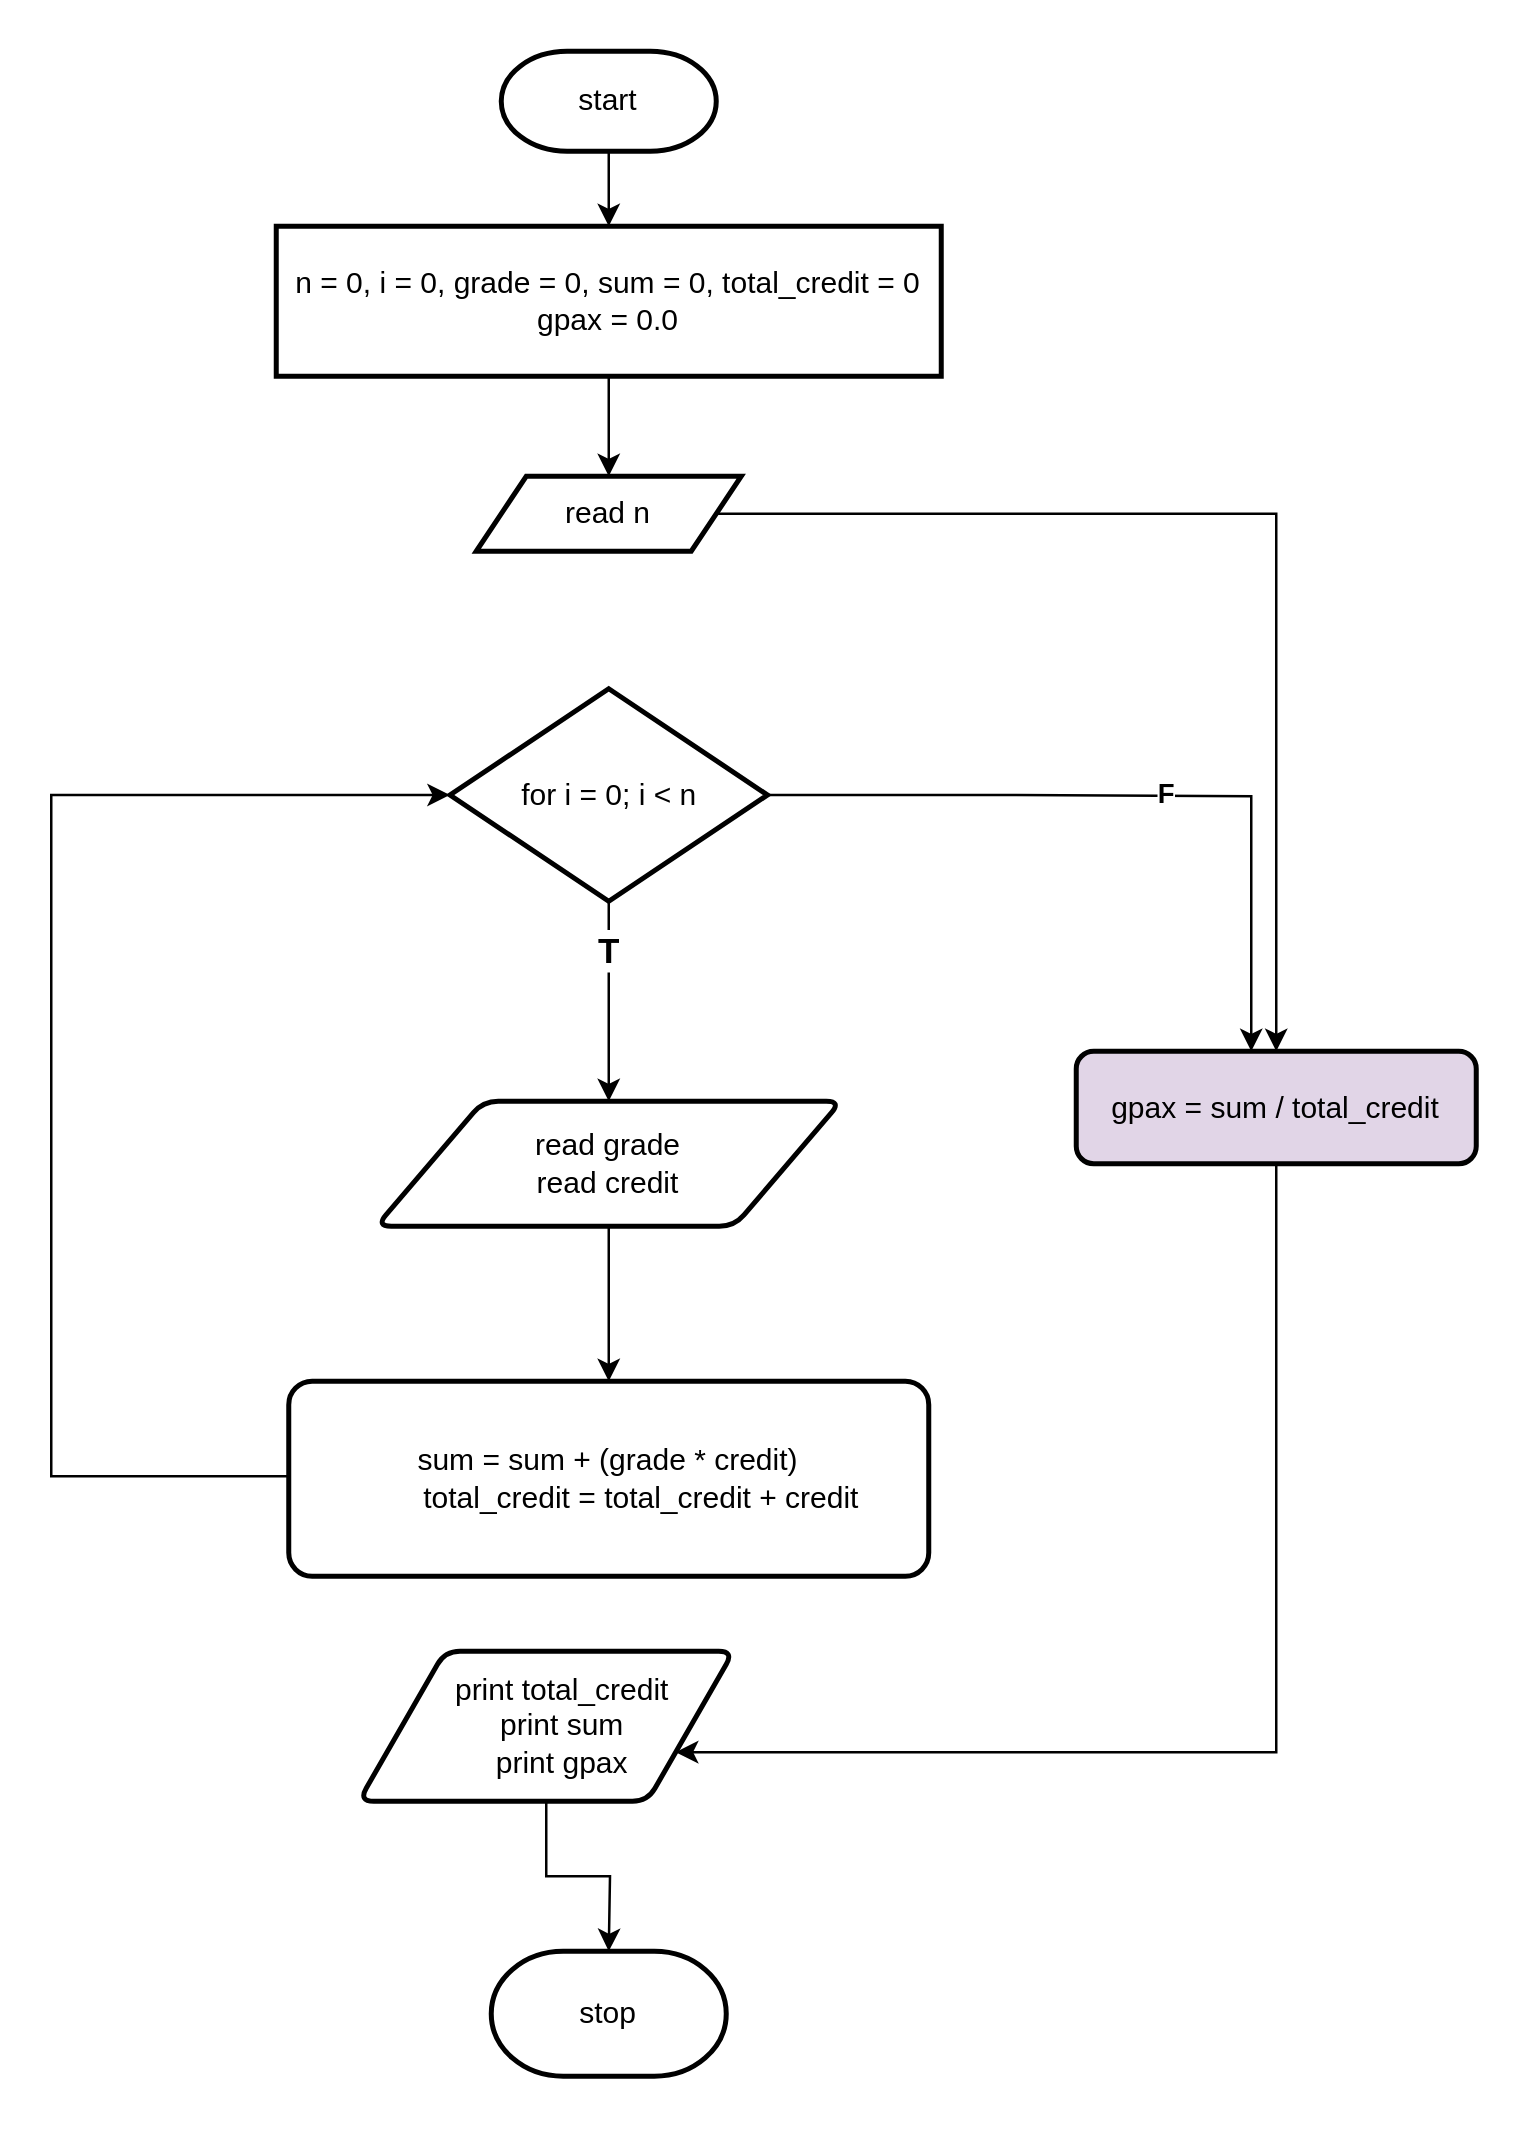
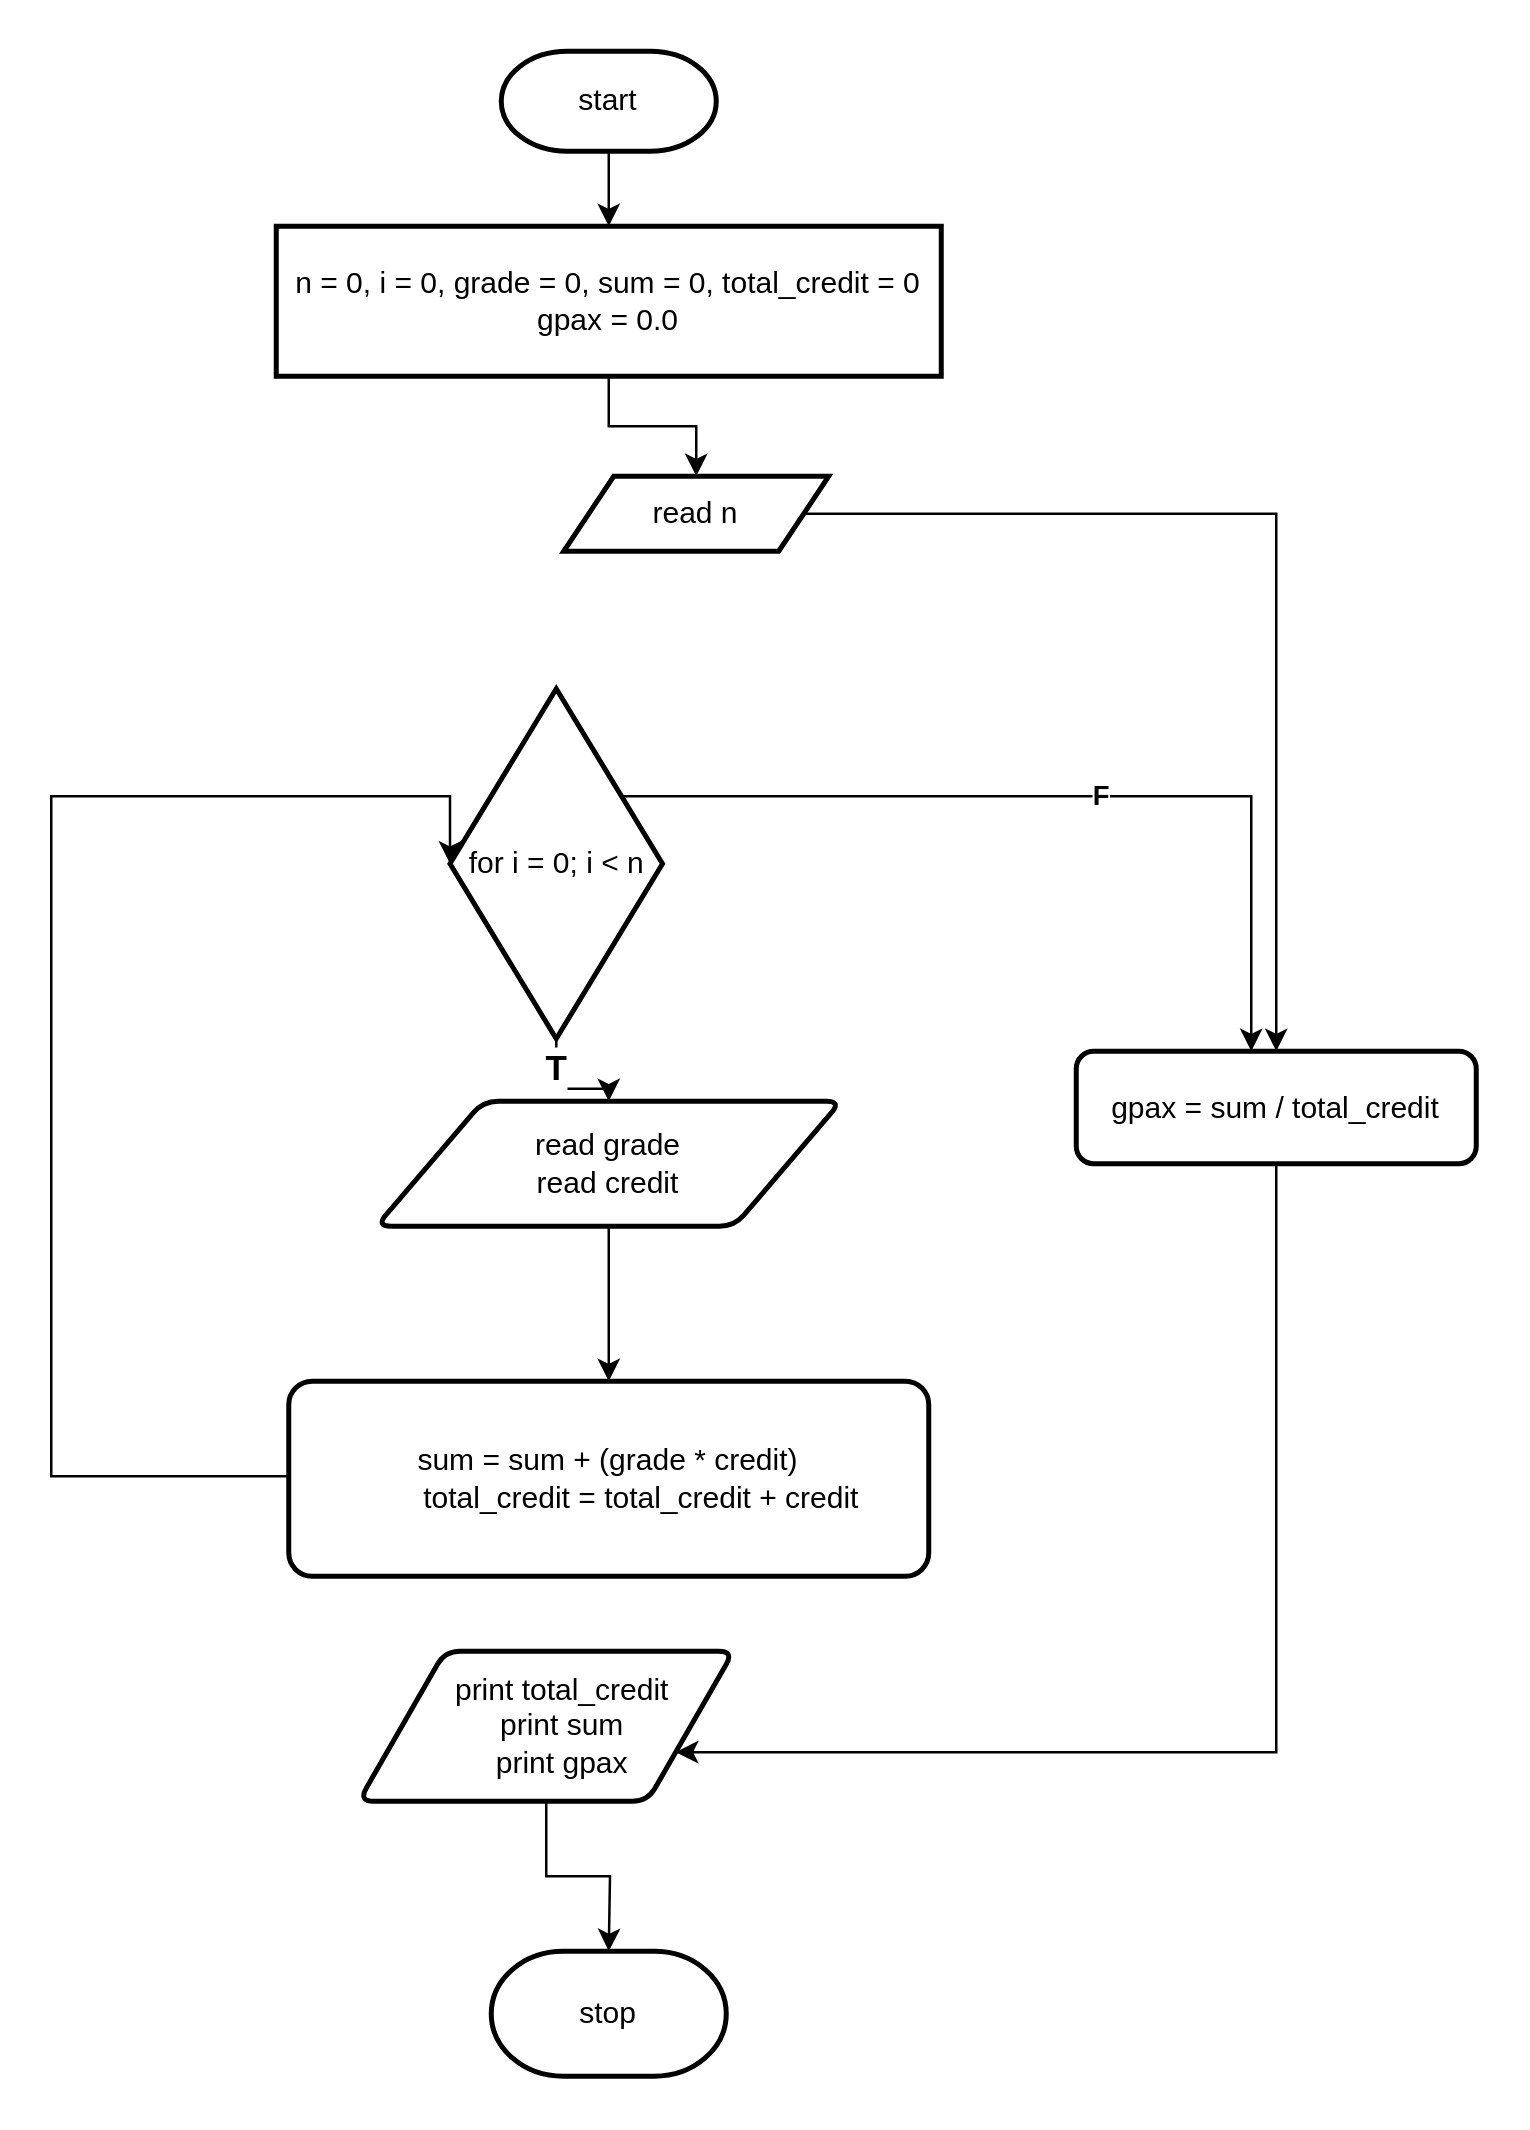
node "read n": moved (609, 514) -> (696, 514)
node "for i = 0; i < n": size 318x213 -> 213x350
node "gpax = sum / total_credit": fillcolor #e1d5e7 -> #ffffff
